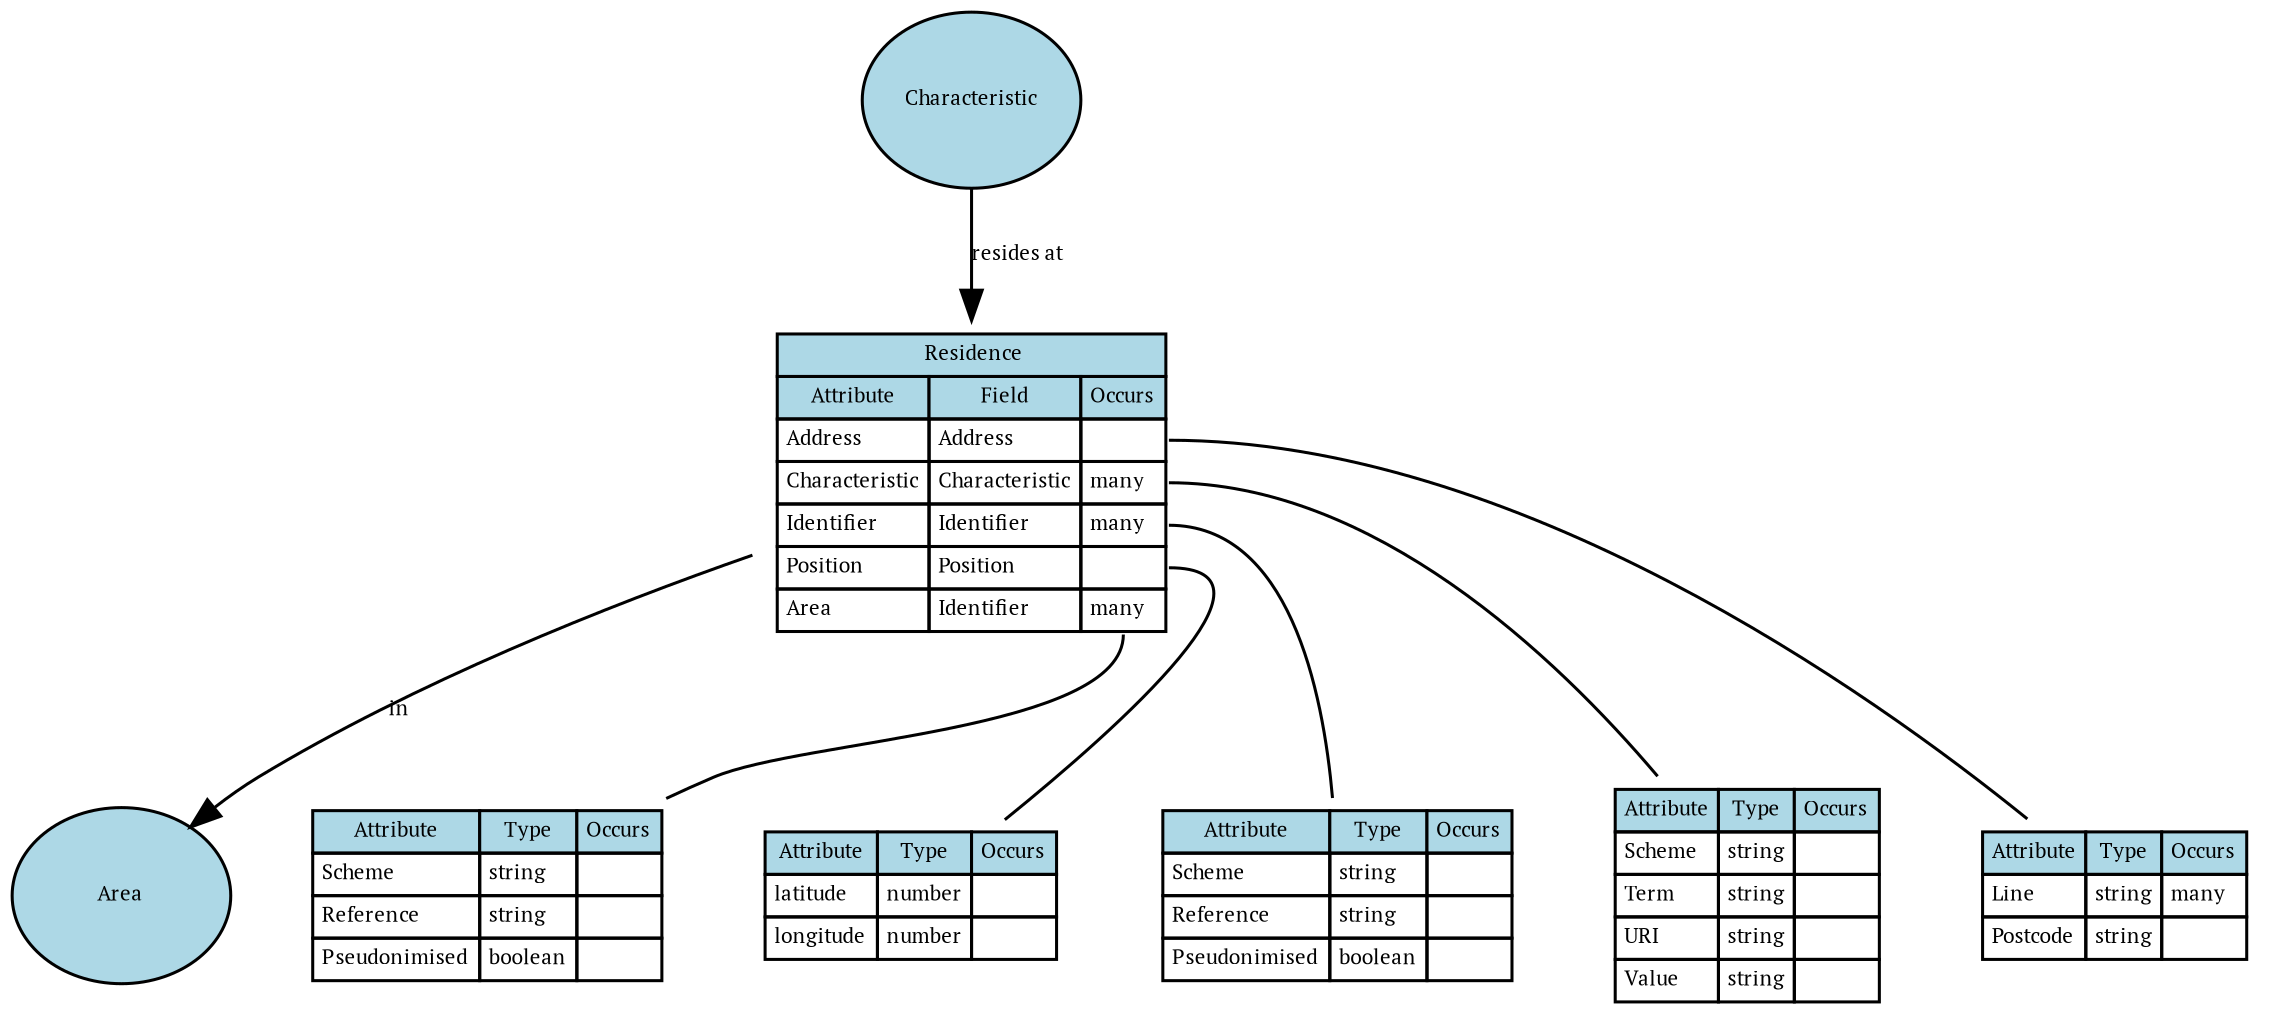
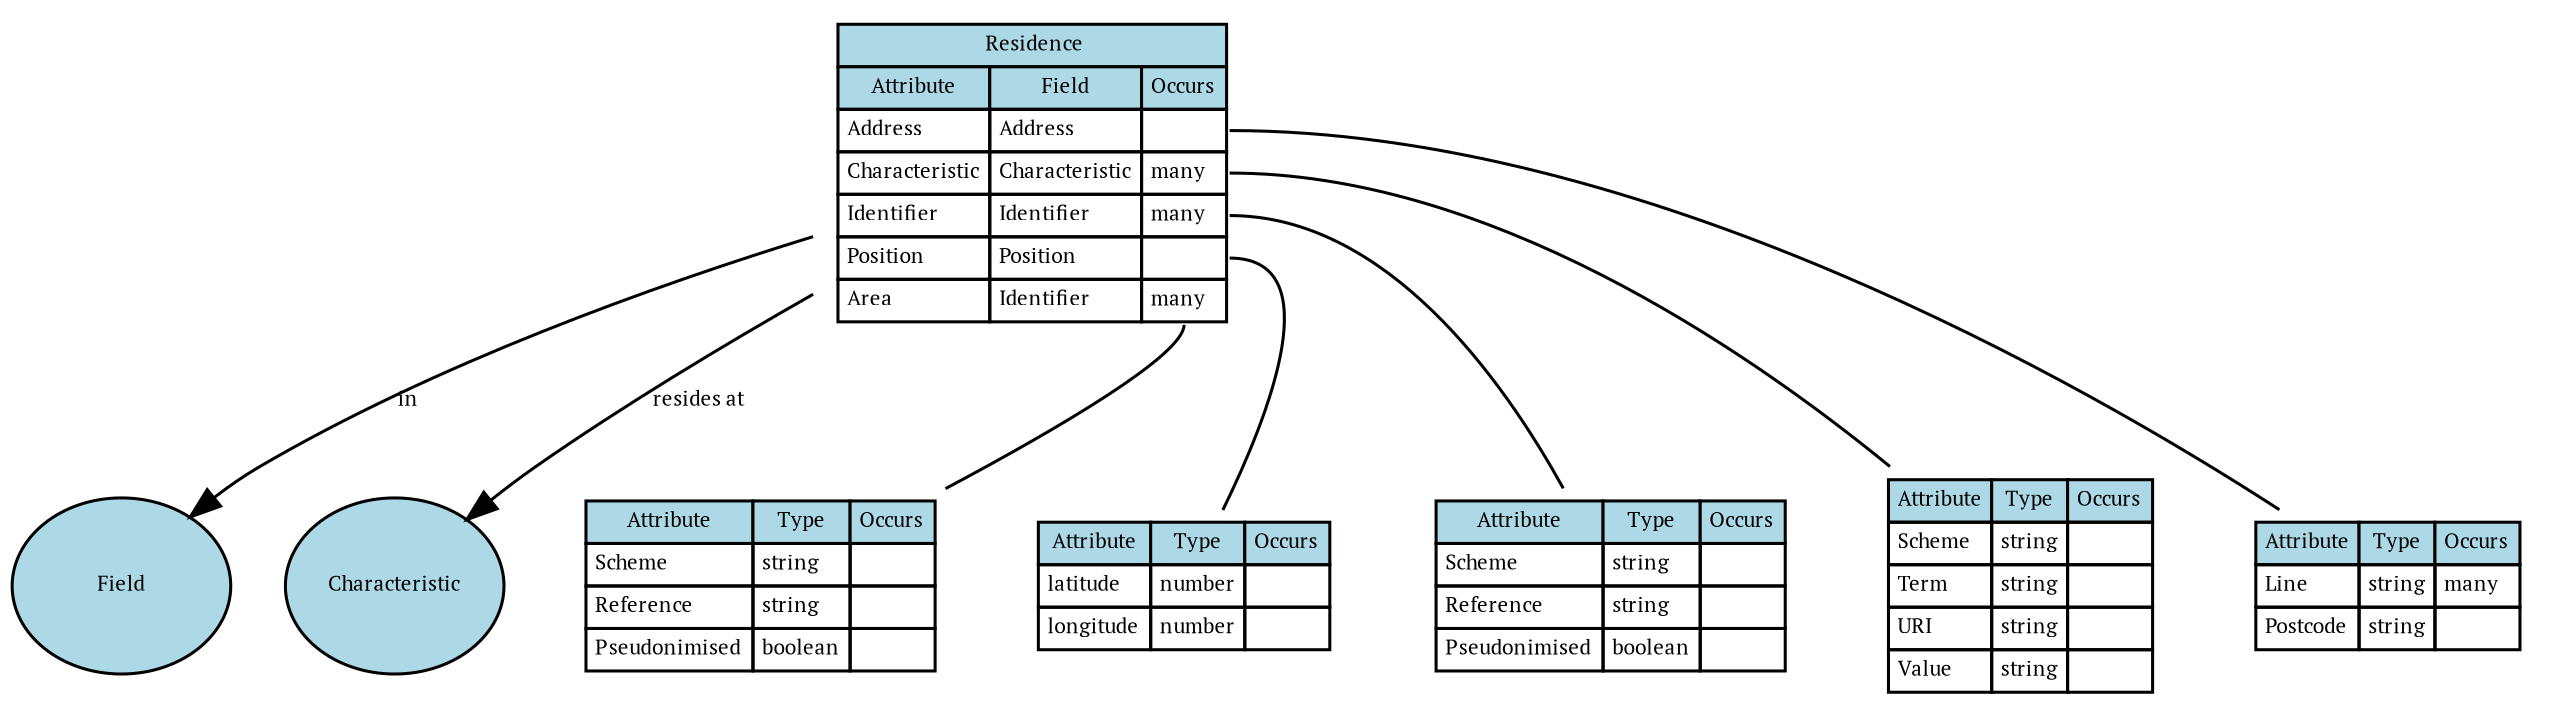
edge "Characteristic" -> "Residence": reversed
node "Area": label "Area" -> "Field"
